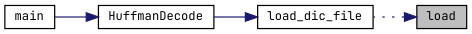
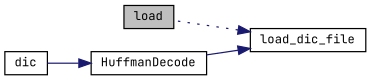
node "main": label "main" -> "dic"
edge "load_dic_file" -> "load": reversed
